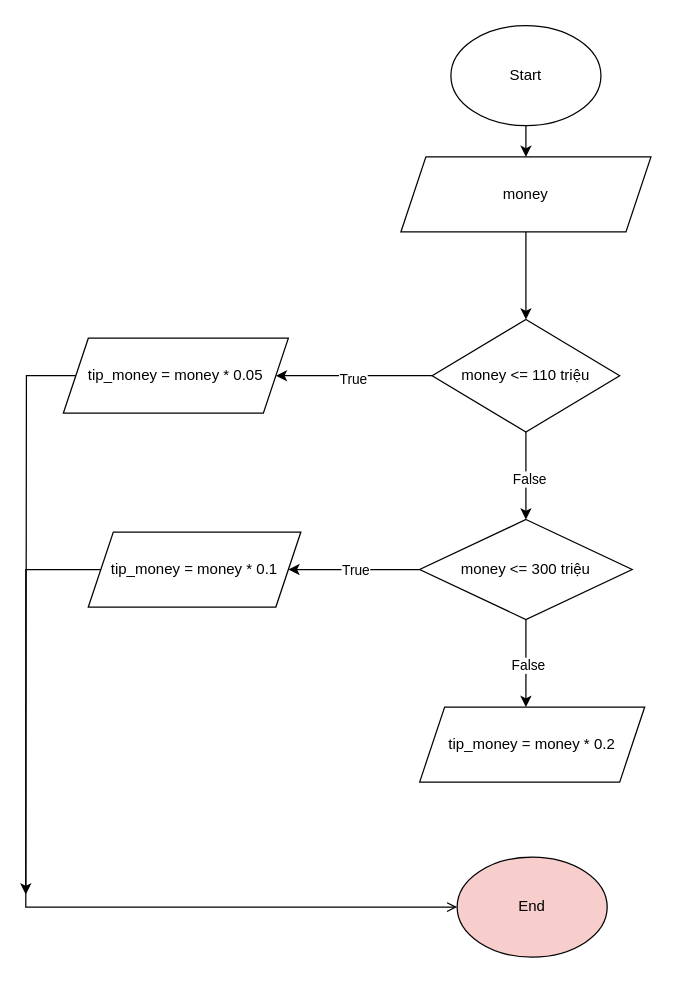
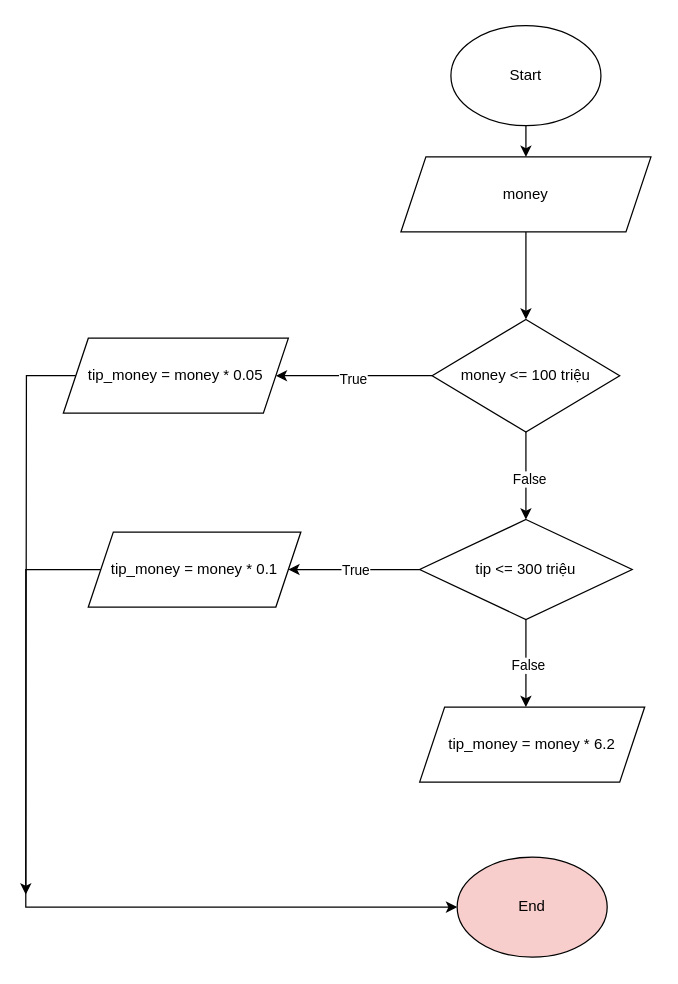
node "money <= 110 triệu": label "money <= 110 triệu" -> "money <= 100 triệu"
node "money <= 300 triệu": label "money <= 300 triệu" -> "tip <= 300 triệu"
node "tip_money = money * 0.2": label "tip_money = money * 0.2" -> "tip_money = money * 6.2"
edge "tip_money = money * 0.1" -> "End": arrowhead open -> classic
